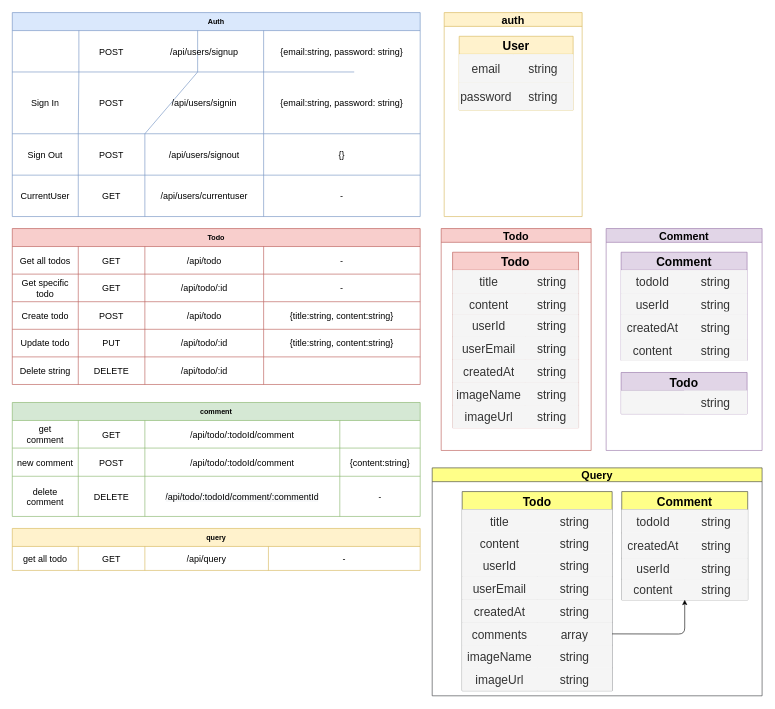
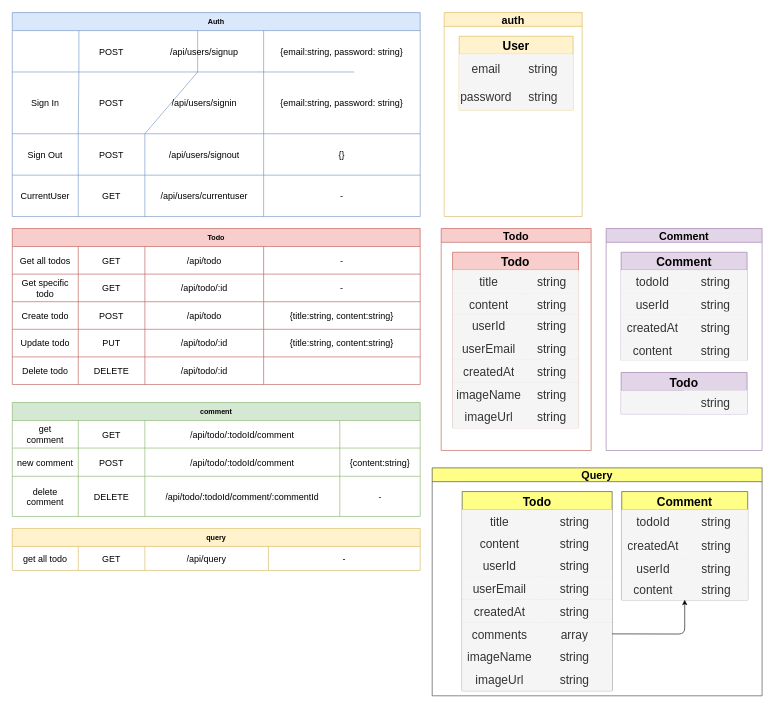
node "Delete string": label "Delete string" -> "Delete todo"
